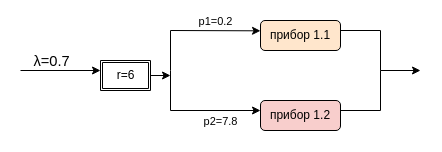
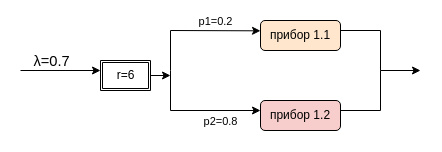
node "p2=7.8": label "p2=7.8" -> "p2=0.8"
